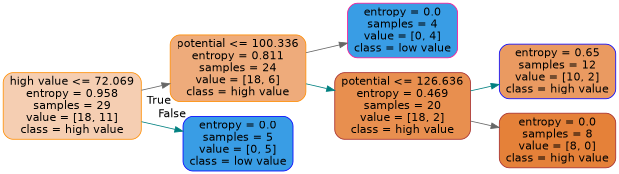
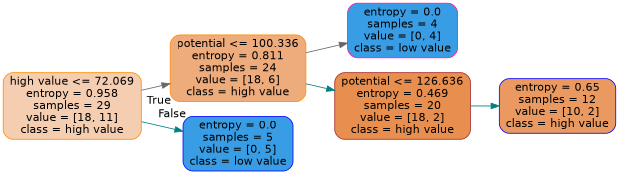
node "entropy = 0.0 samples = 8 value = [8, 0] class = high value": removed
